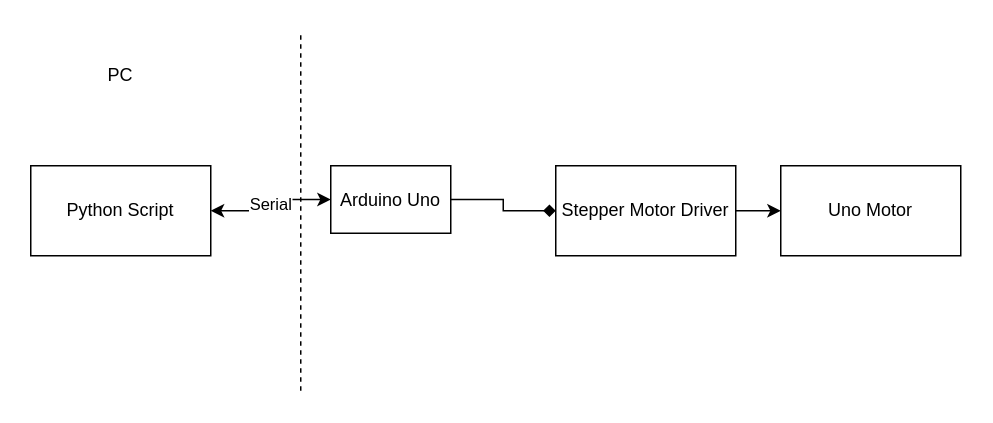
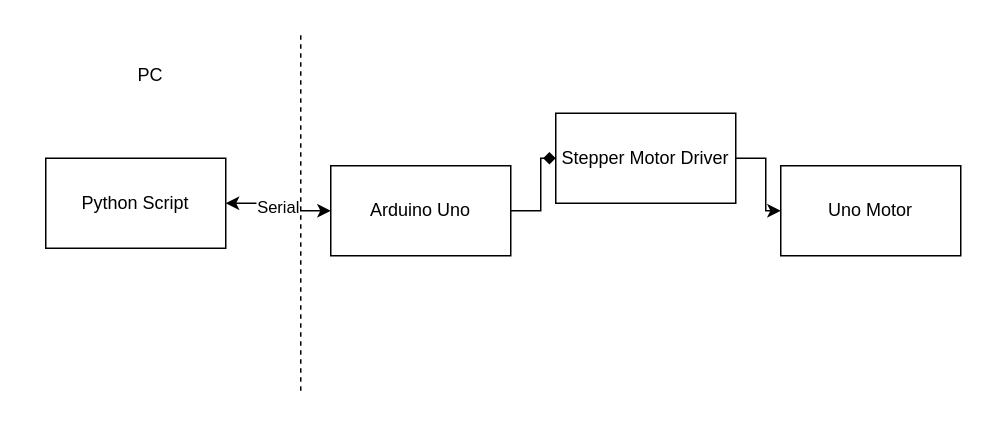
node "PC": moved (121, 76) -> (151, 76)
node "Arduino Uno": size 120x68 -> 180x90
node "Python Script": moved (121, 211) -> (136, 203)
node "Stepper Motor Driver": moved (646, 211) -> (646, 158)
